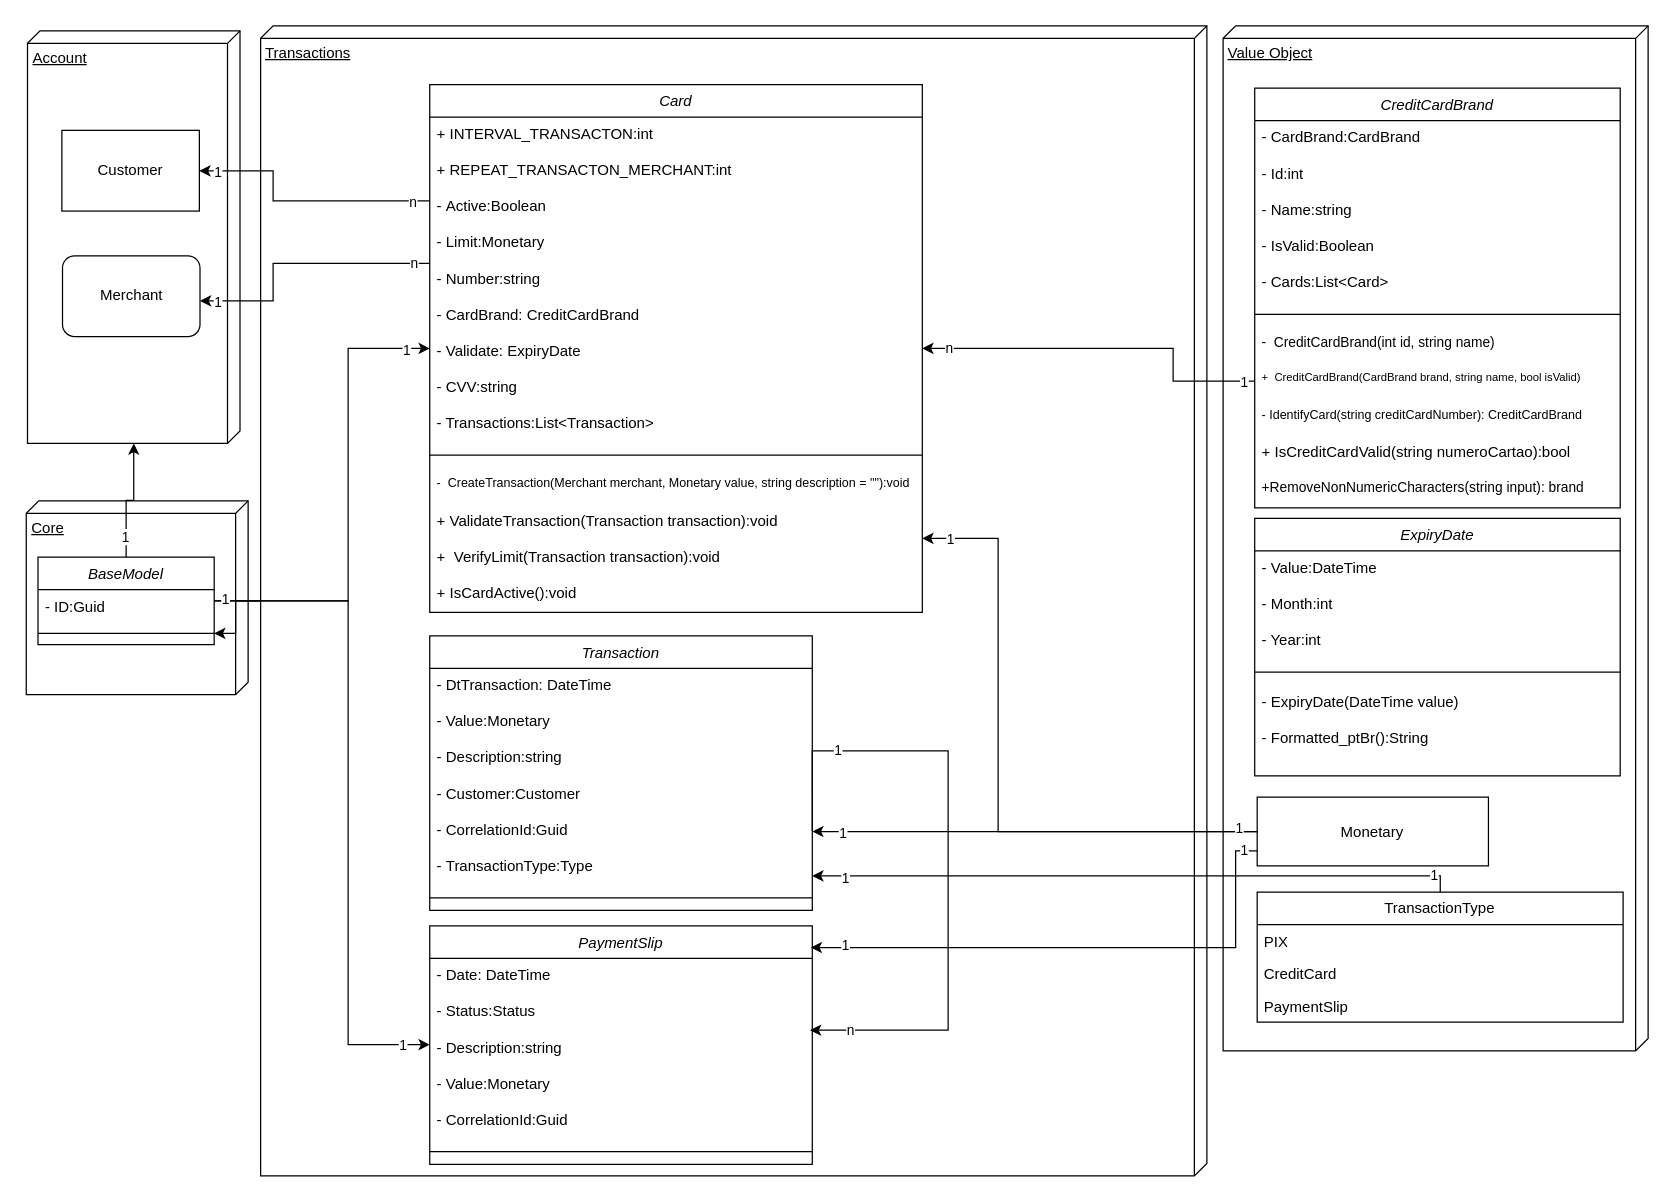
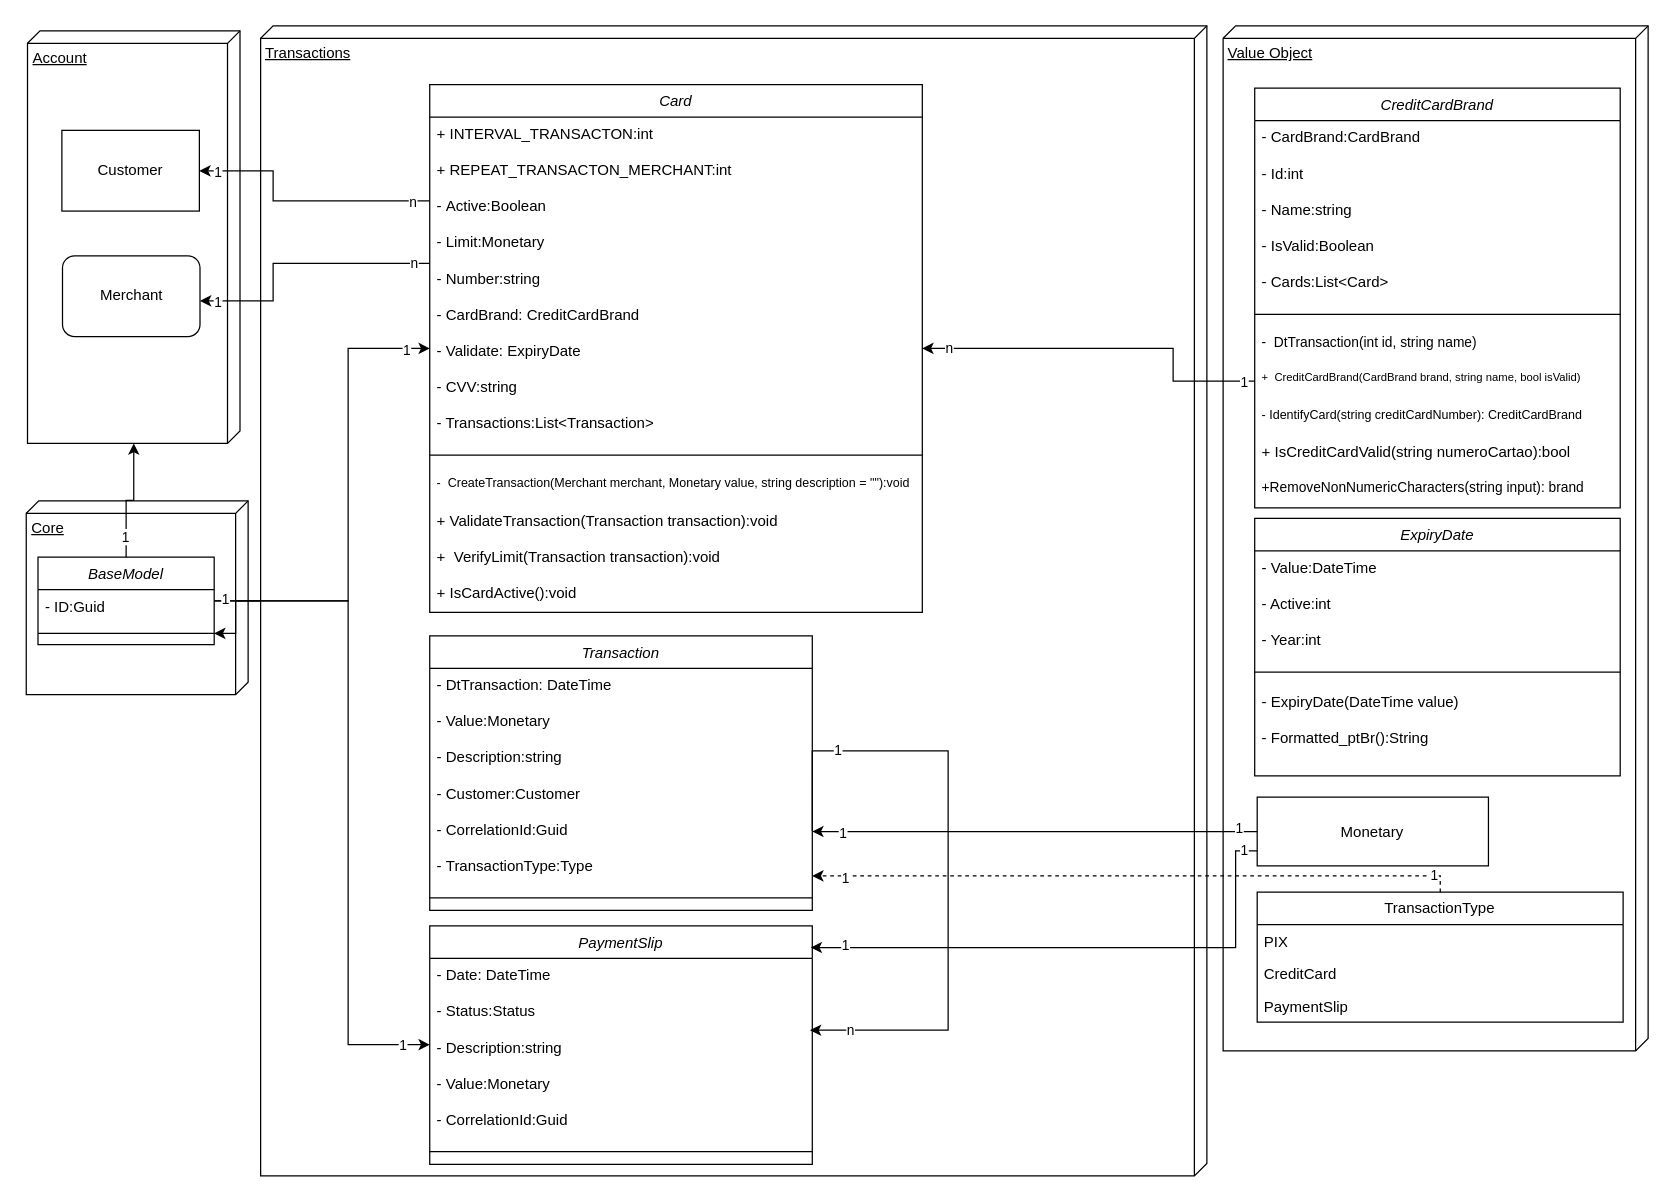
node "- CreditCardBrand(int id, string name)": label "- CreditCardBrand(int id, string name)" -> "- DtTransaction(int id, string name)"
node "- Month:int": label "- Month:int" -> "- Active:int"
edge "Monetary" -> "Card": removed, label "1"
edge "TransactionType" -> "Transaction": style solid -> dashed
